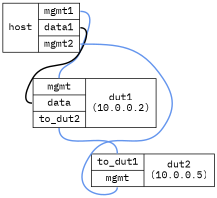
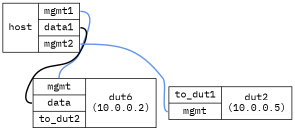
node "mgmt": text "dut1" -> "dut6"
edge "mgmt" -- "to_dut1": removed
